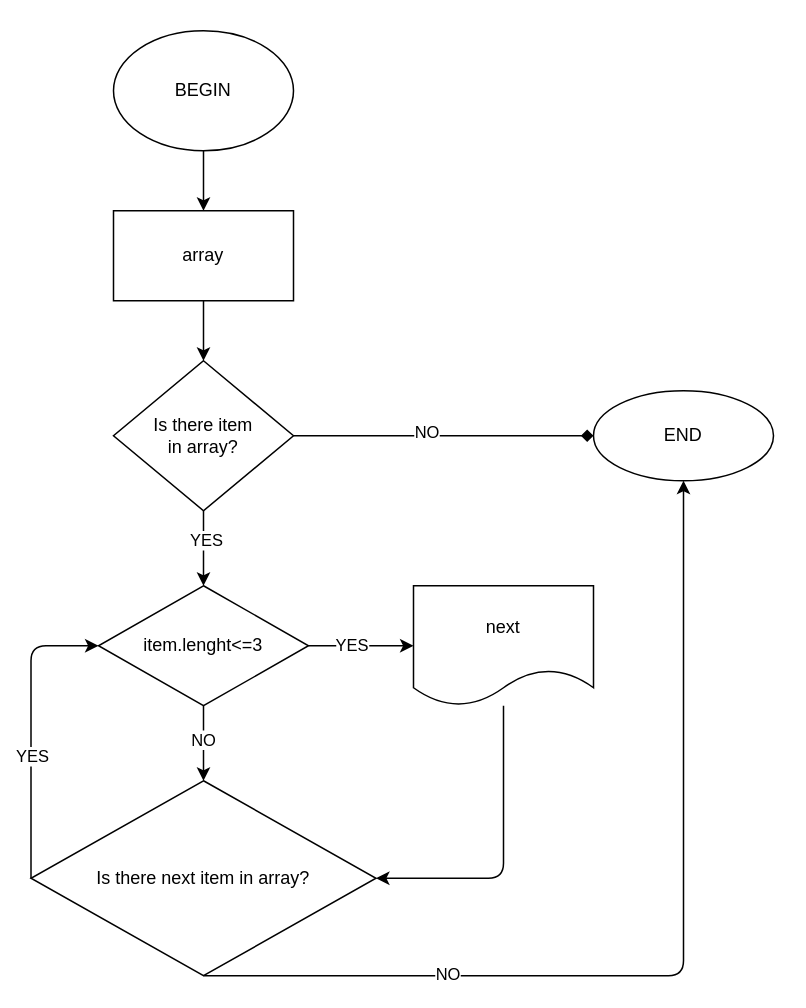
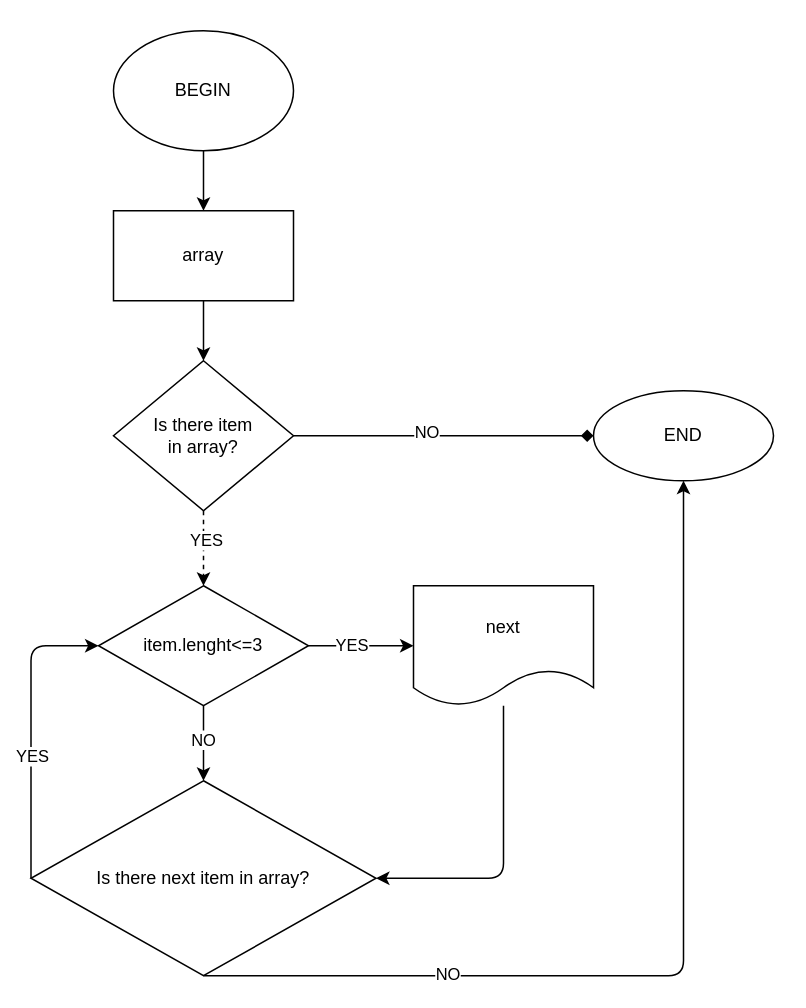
edge "Is there item in array?" -> "item.lenght<=3": style solid -> dashed
